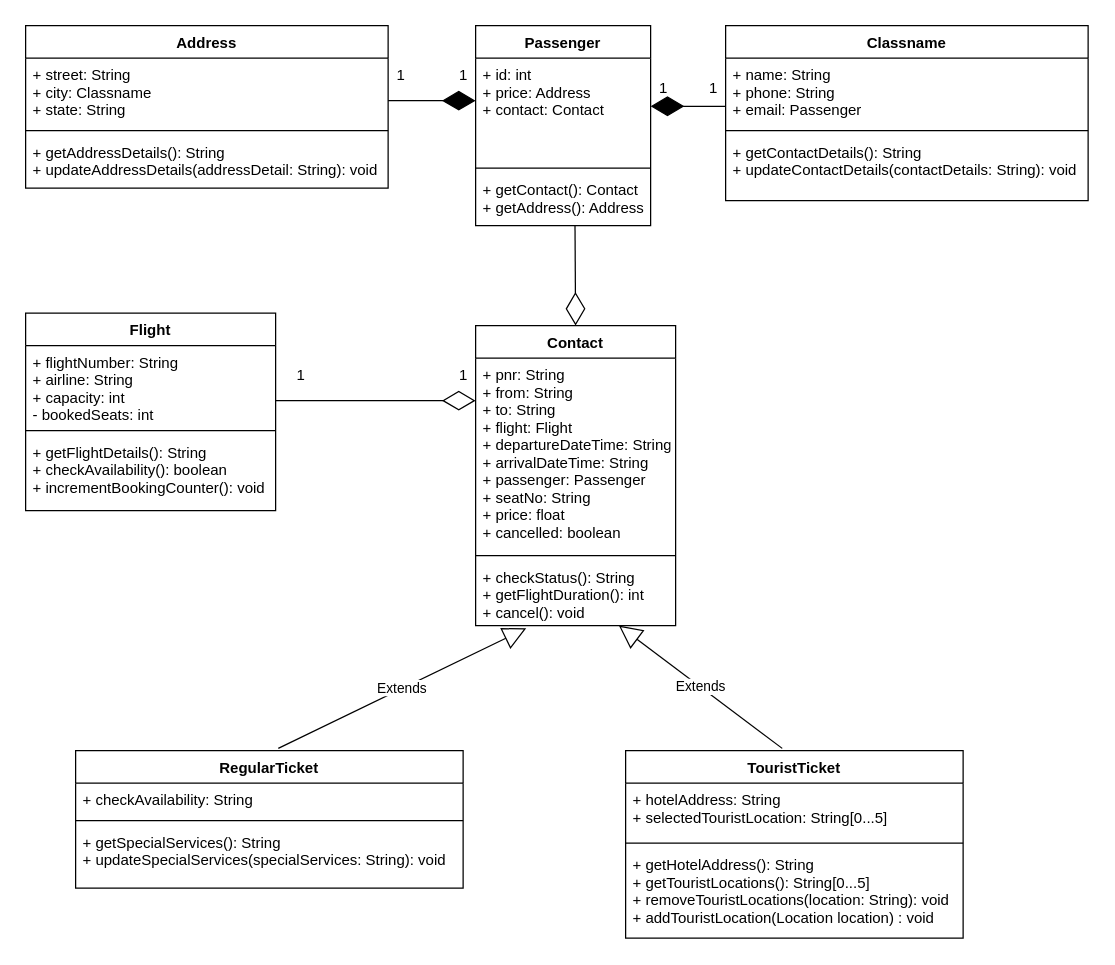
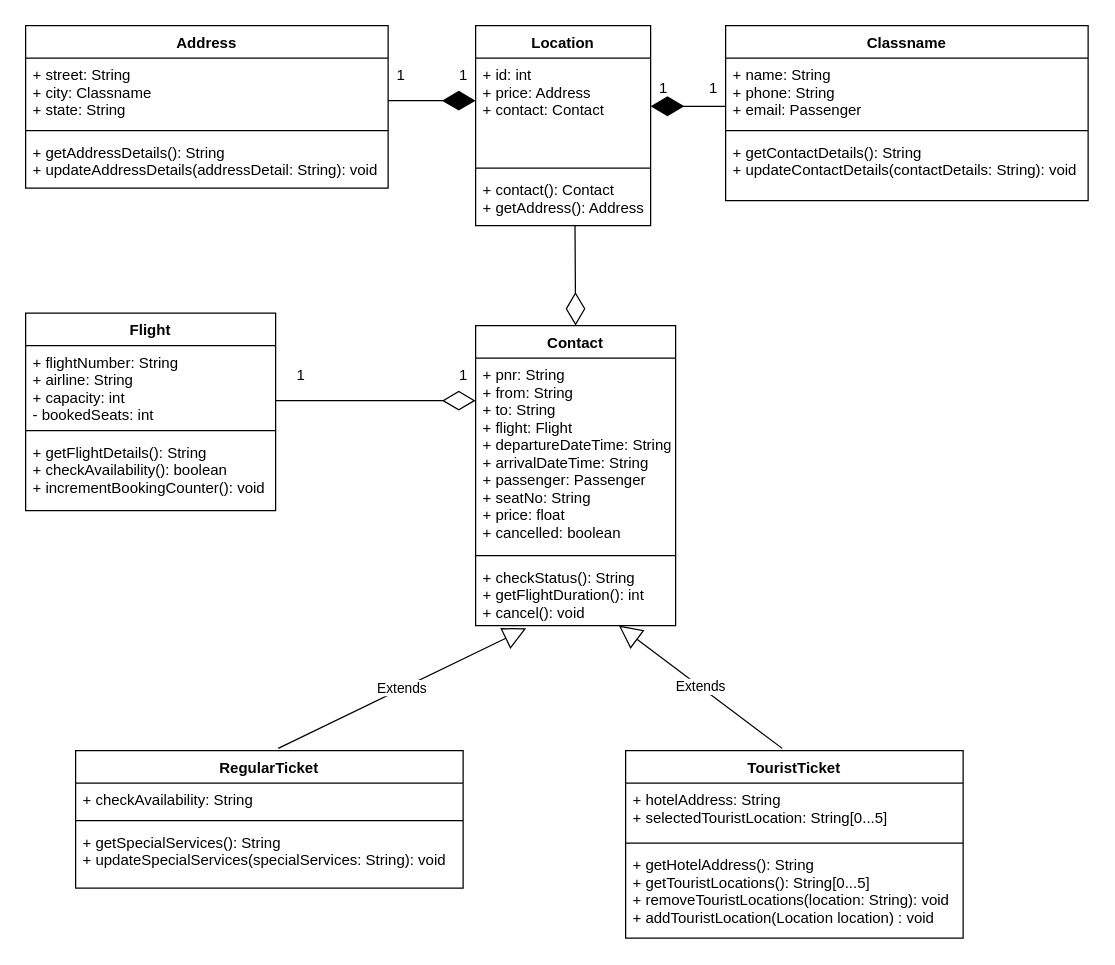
node "Passenger": label "Passenger" -> "Location"
node "+ getContact(): Contact + getAddress(): Address": label "+ getContact(): Contact + getAddress(): Address" -> "+ contact(): Contact + getAddress(): Address"
